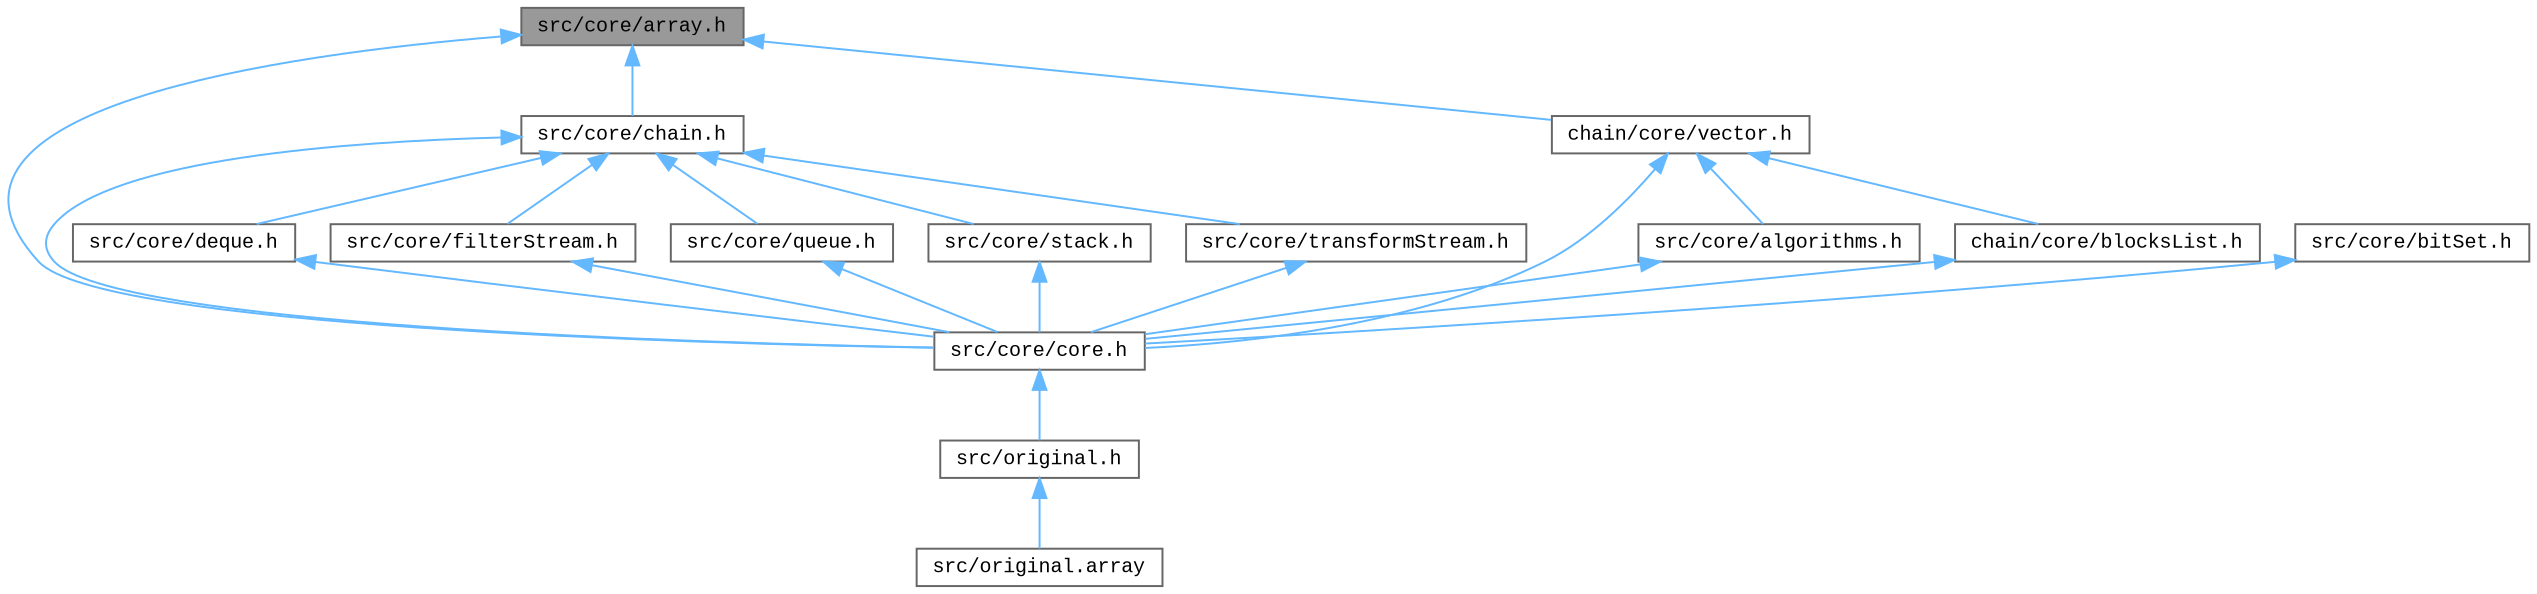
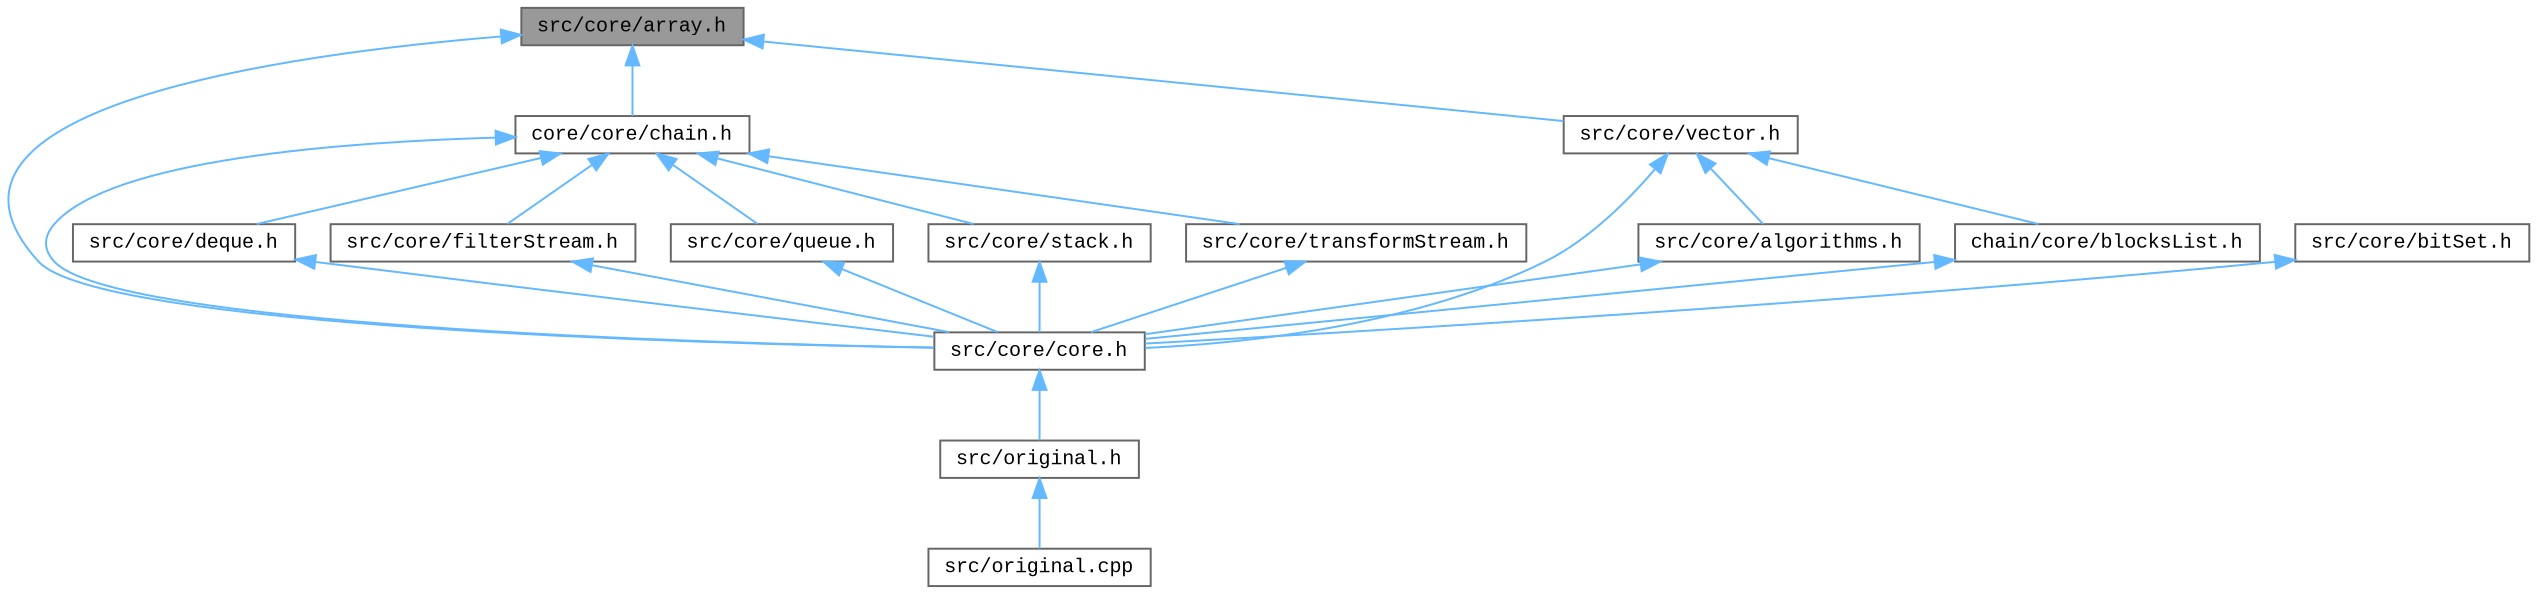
node "src/core/chain.h": label "src/core/chain.h" -> "core/core/chain.h"
node "chain/core/vector.h": label "chain/core/vector.h" -> "src/core/vector.h"
node "src/original.array": label "src/original.array" -> "src/original.cpp"
